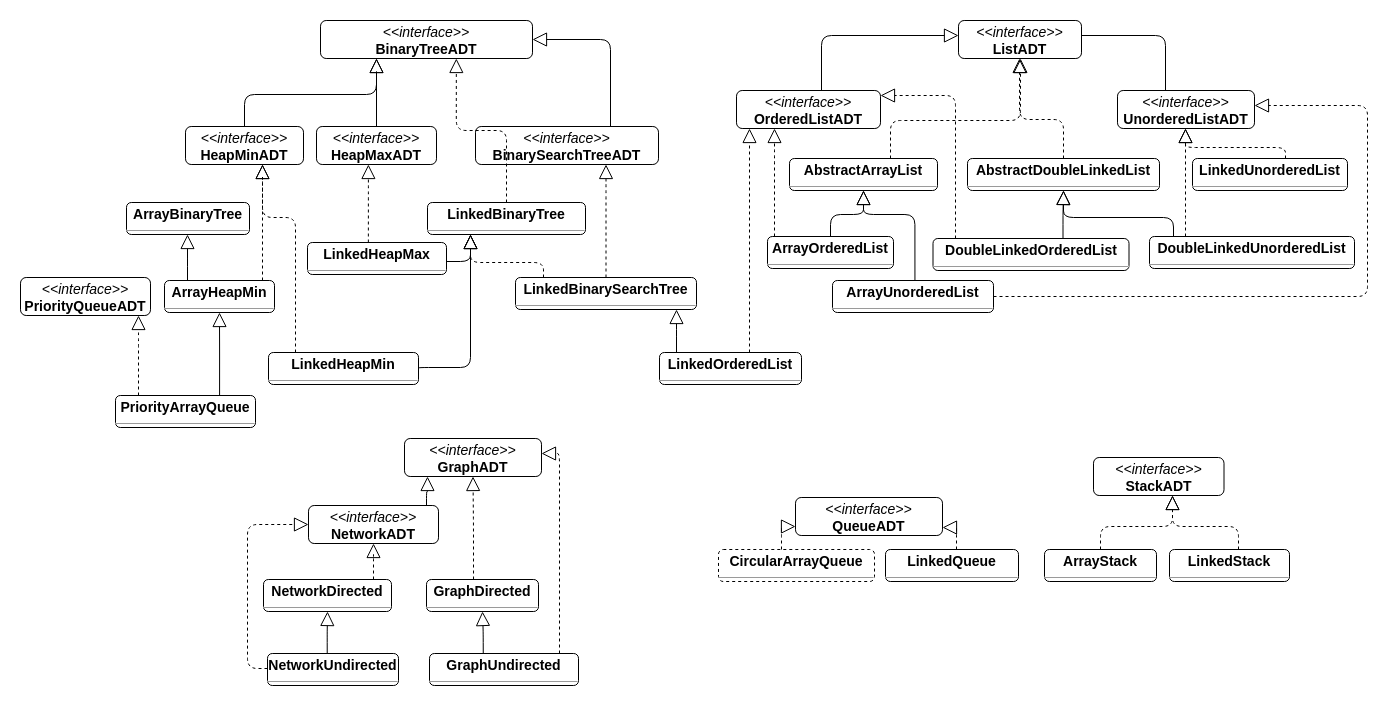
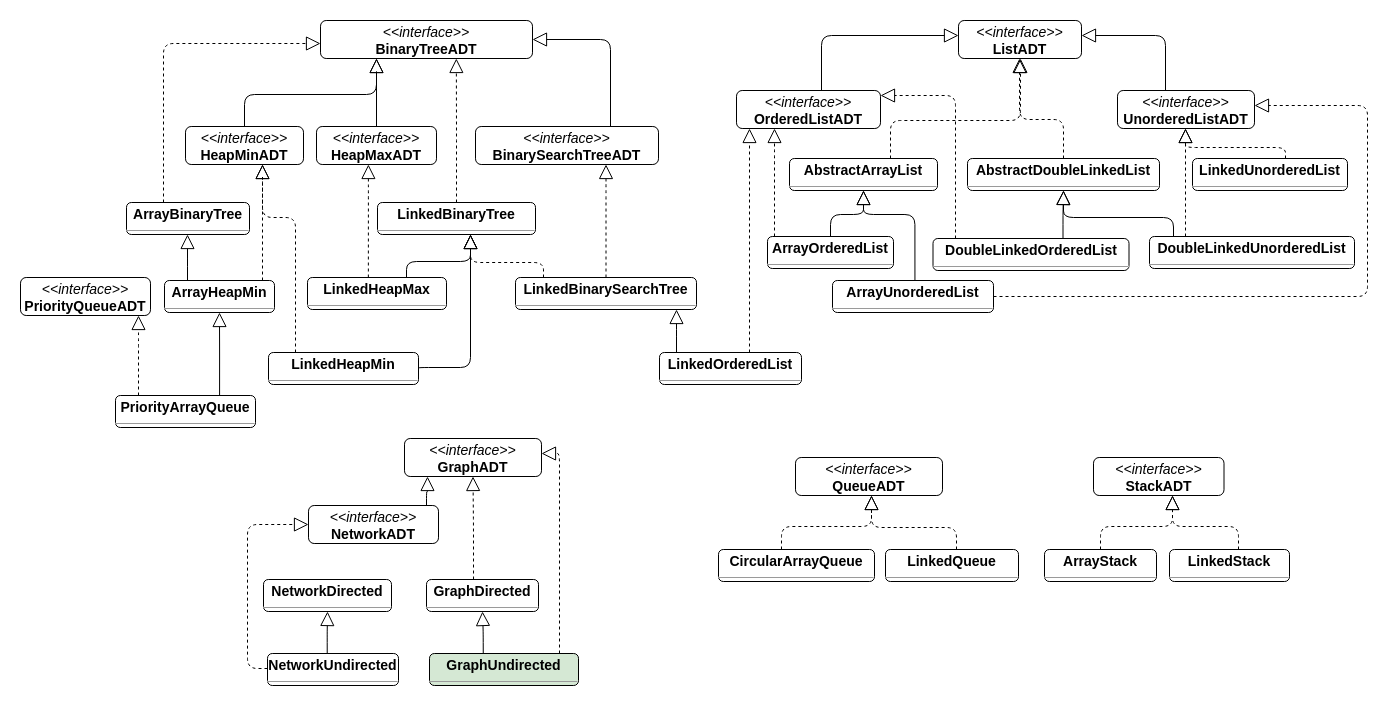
edge "<<interface>> ListADT" -- "<<interface>> UnorderedListADT": arrowhead none -> block
edge "ArrayBinaryTree" -> "<<interface>> BinaryTreeADT": added
node "LinkedBinaryTree": moved (507, 219) -> (457, 219)
node "LinkedHeapMax": moved (377, 259) -> (377, 294)
node "<<interface>> QueueADT": moved (869, 517) -> (869, 477)
edge "NetworkDirected" -> "<<interface>> NetworkADT": removed
node "CircularArrayQueue": style dashed -> solid
node "GraphUndirected": fillcolor #ffffff -> #d5e8d4
